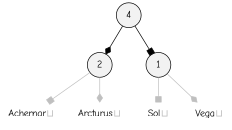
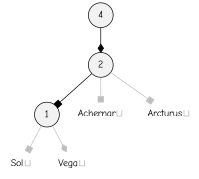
edge "4" -> "1": now "2" -> "1"
edge "2" -> "Arcturus": arrowhead diamond -> box
